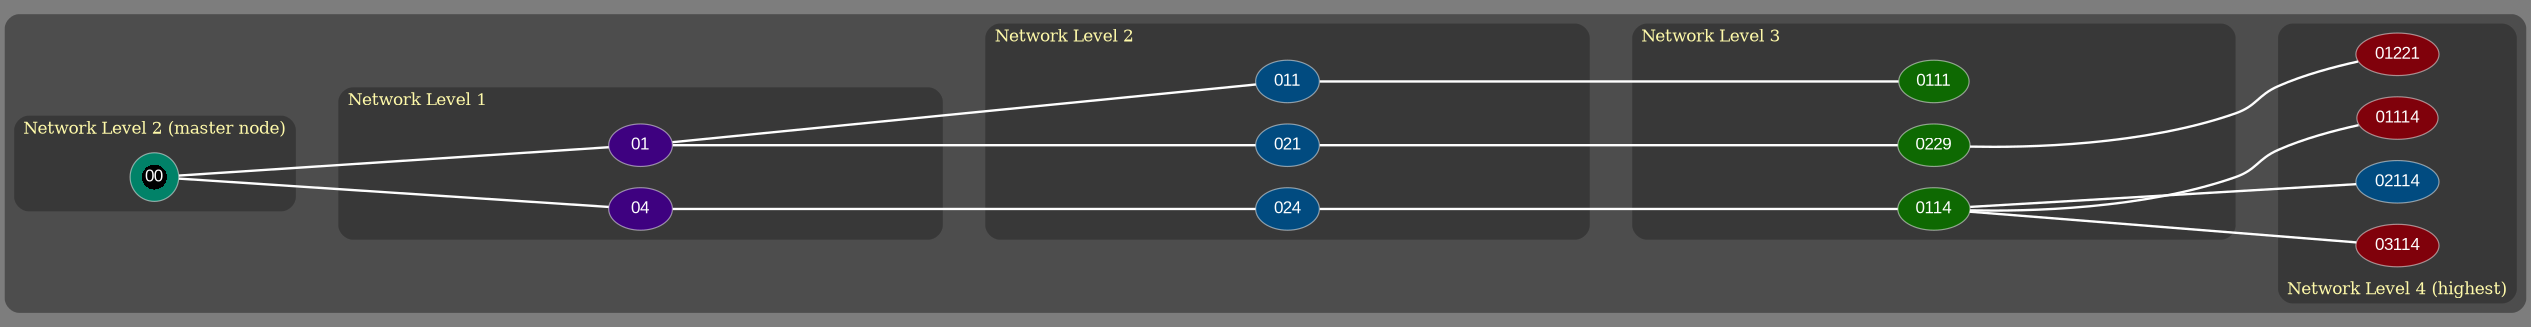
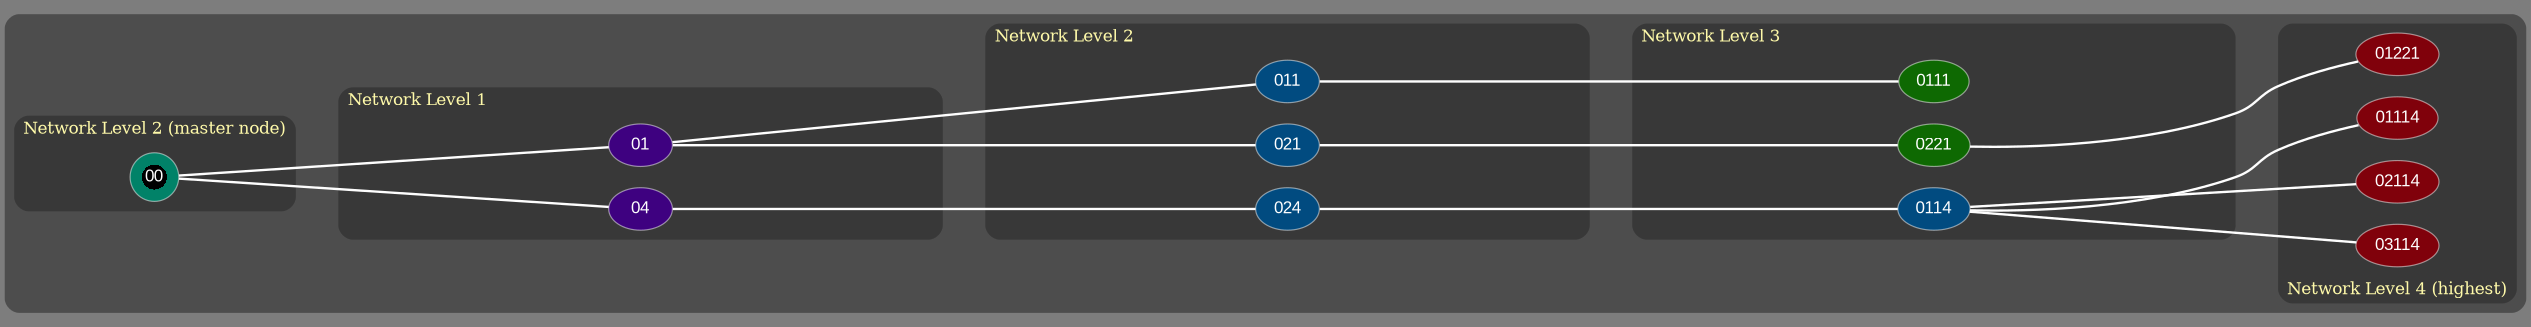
node "0229": label "0229" -> "0221"
node "02114": fillcolor #014b80 -> #80010b
node "0114": fillcolor #0e6902 -> #014b80
